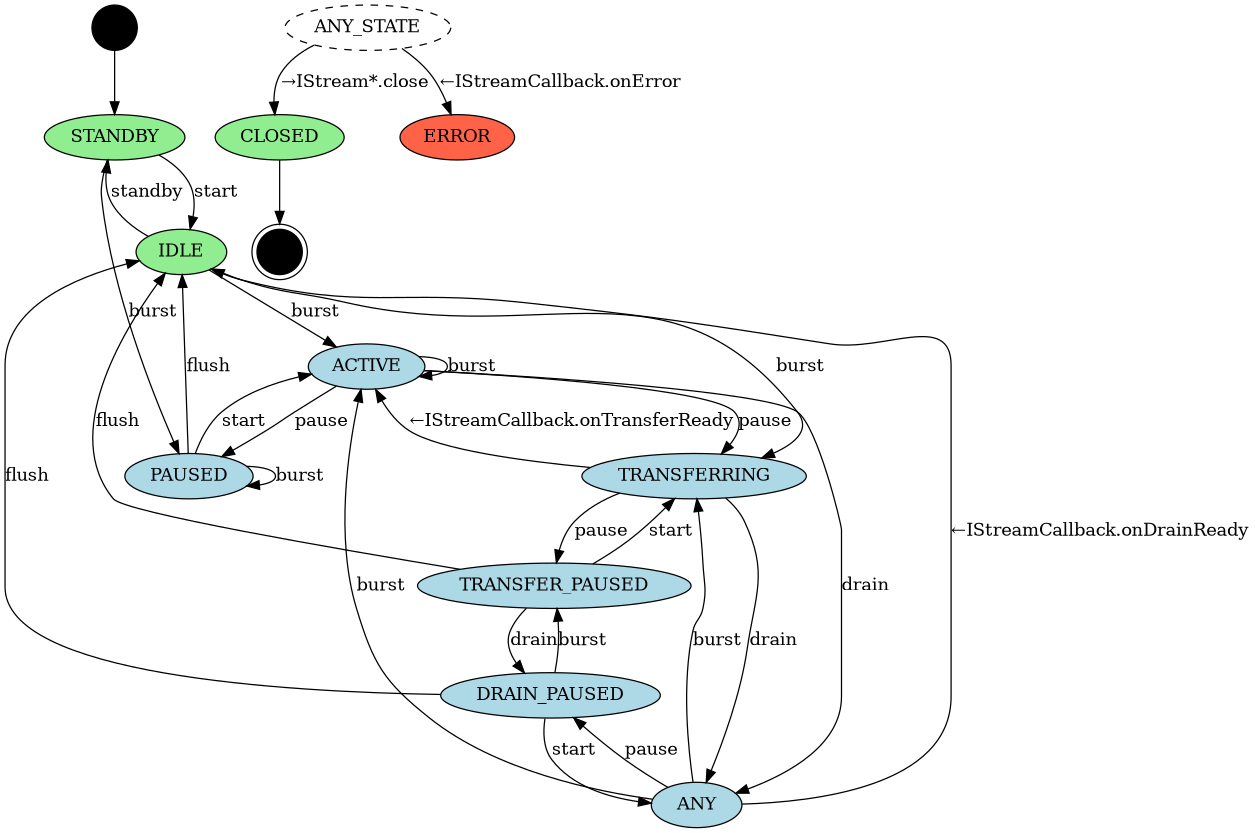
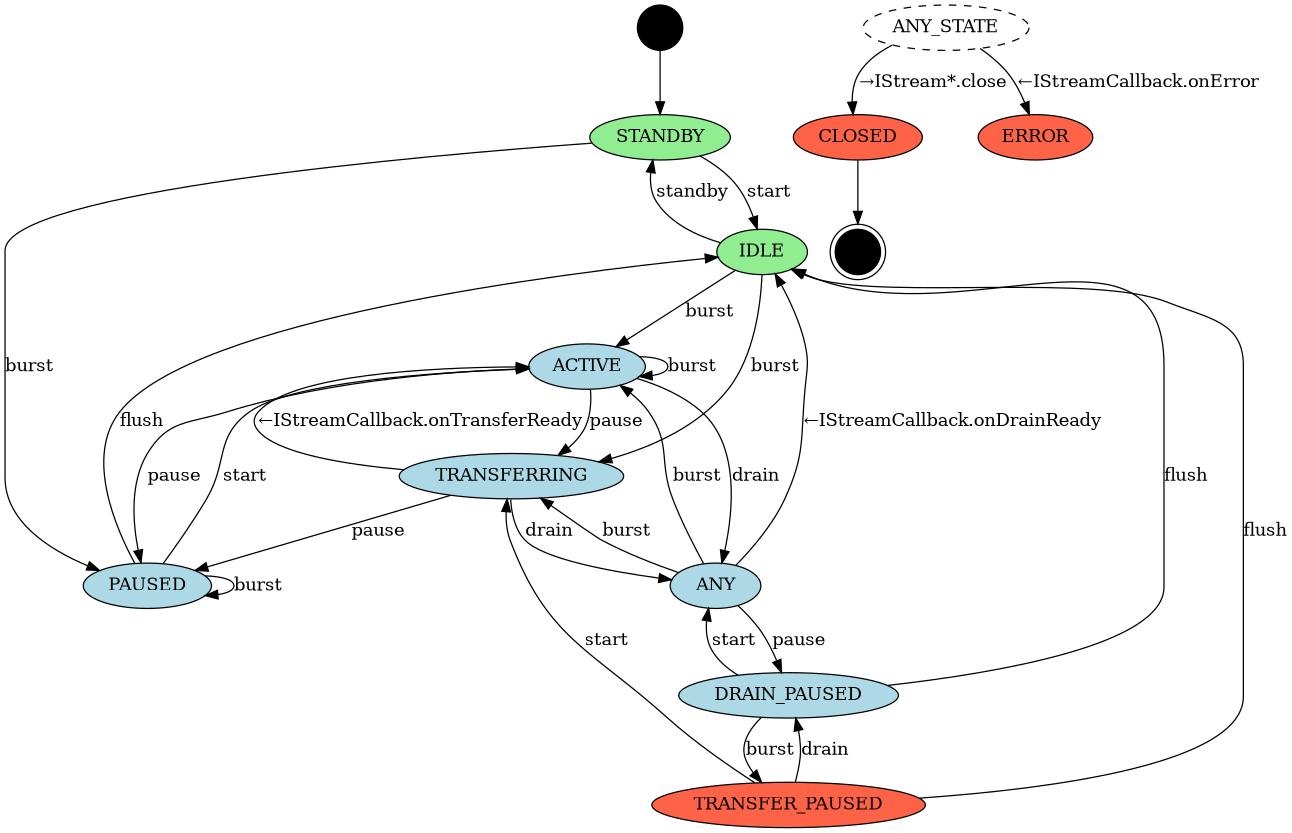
node "CLOSED": fillcolor lightgreen -> tomato
edge "TRANSFERRING" -> "TRANSFER_PAUSED": now "TRANSFERRING" -> "PAUSED"
node "TRANSFER_PAUSED": fillcolor lightblue -> tomato
